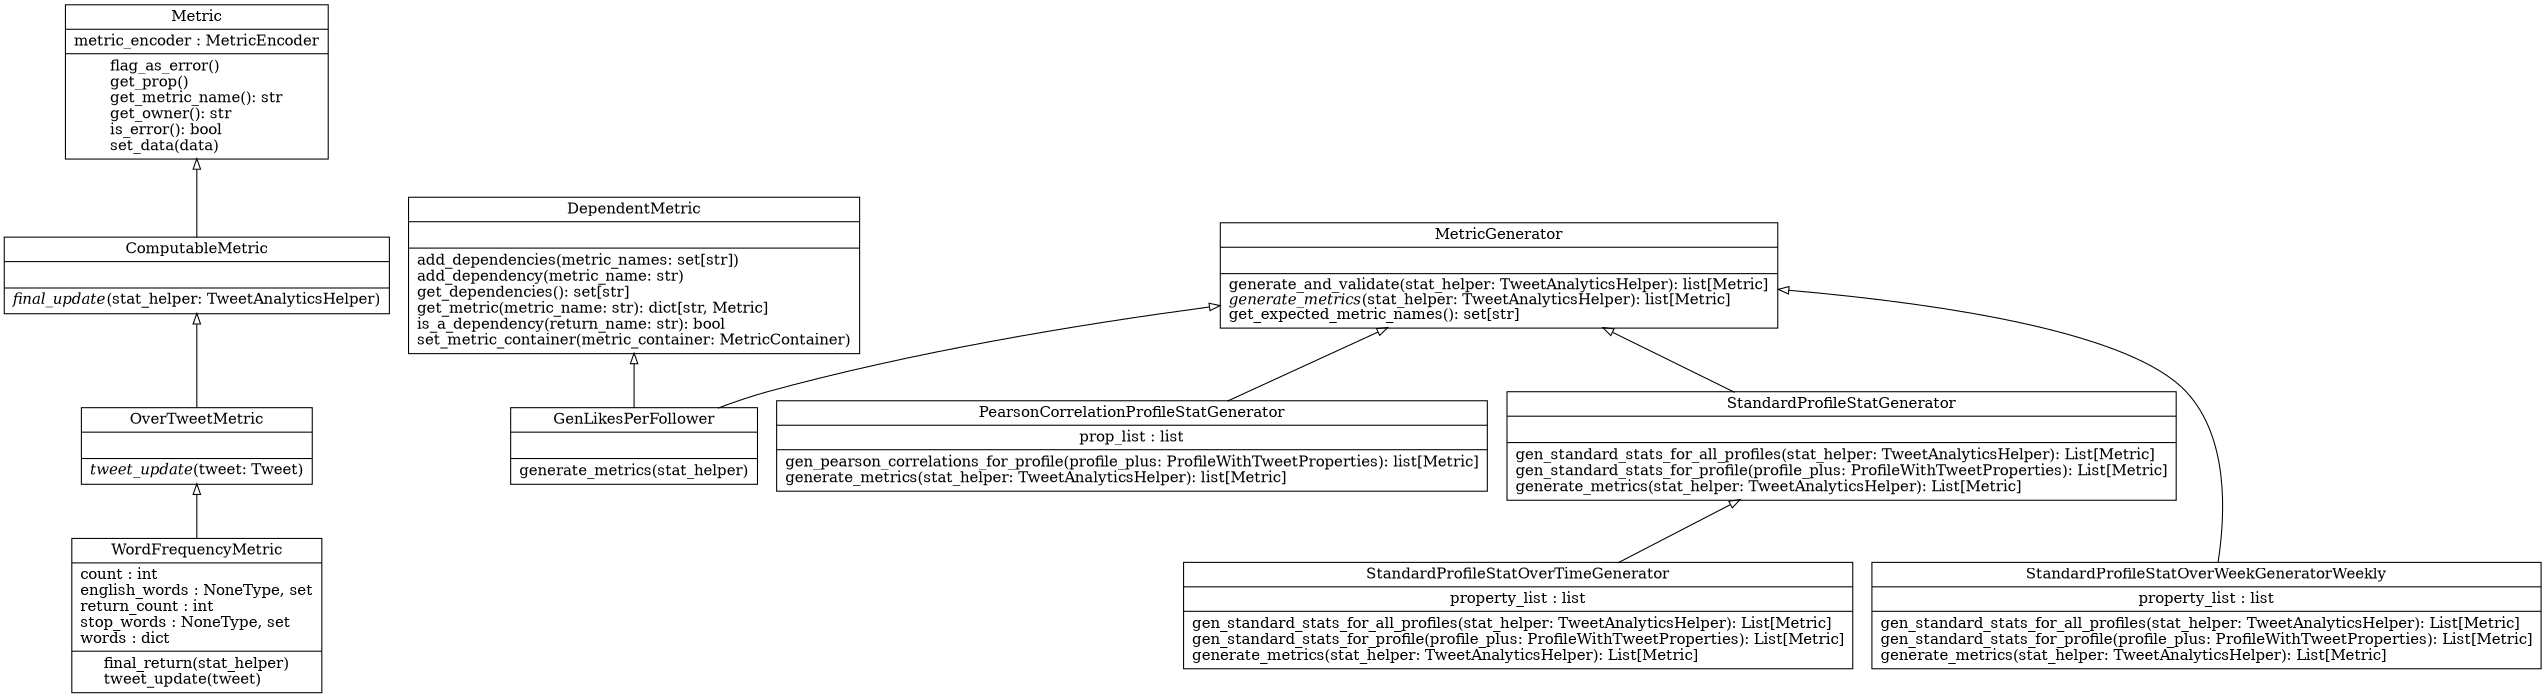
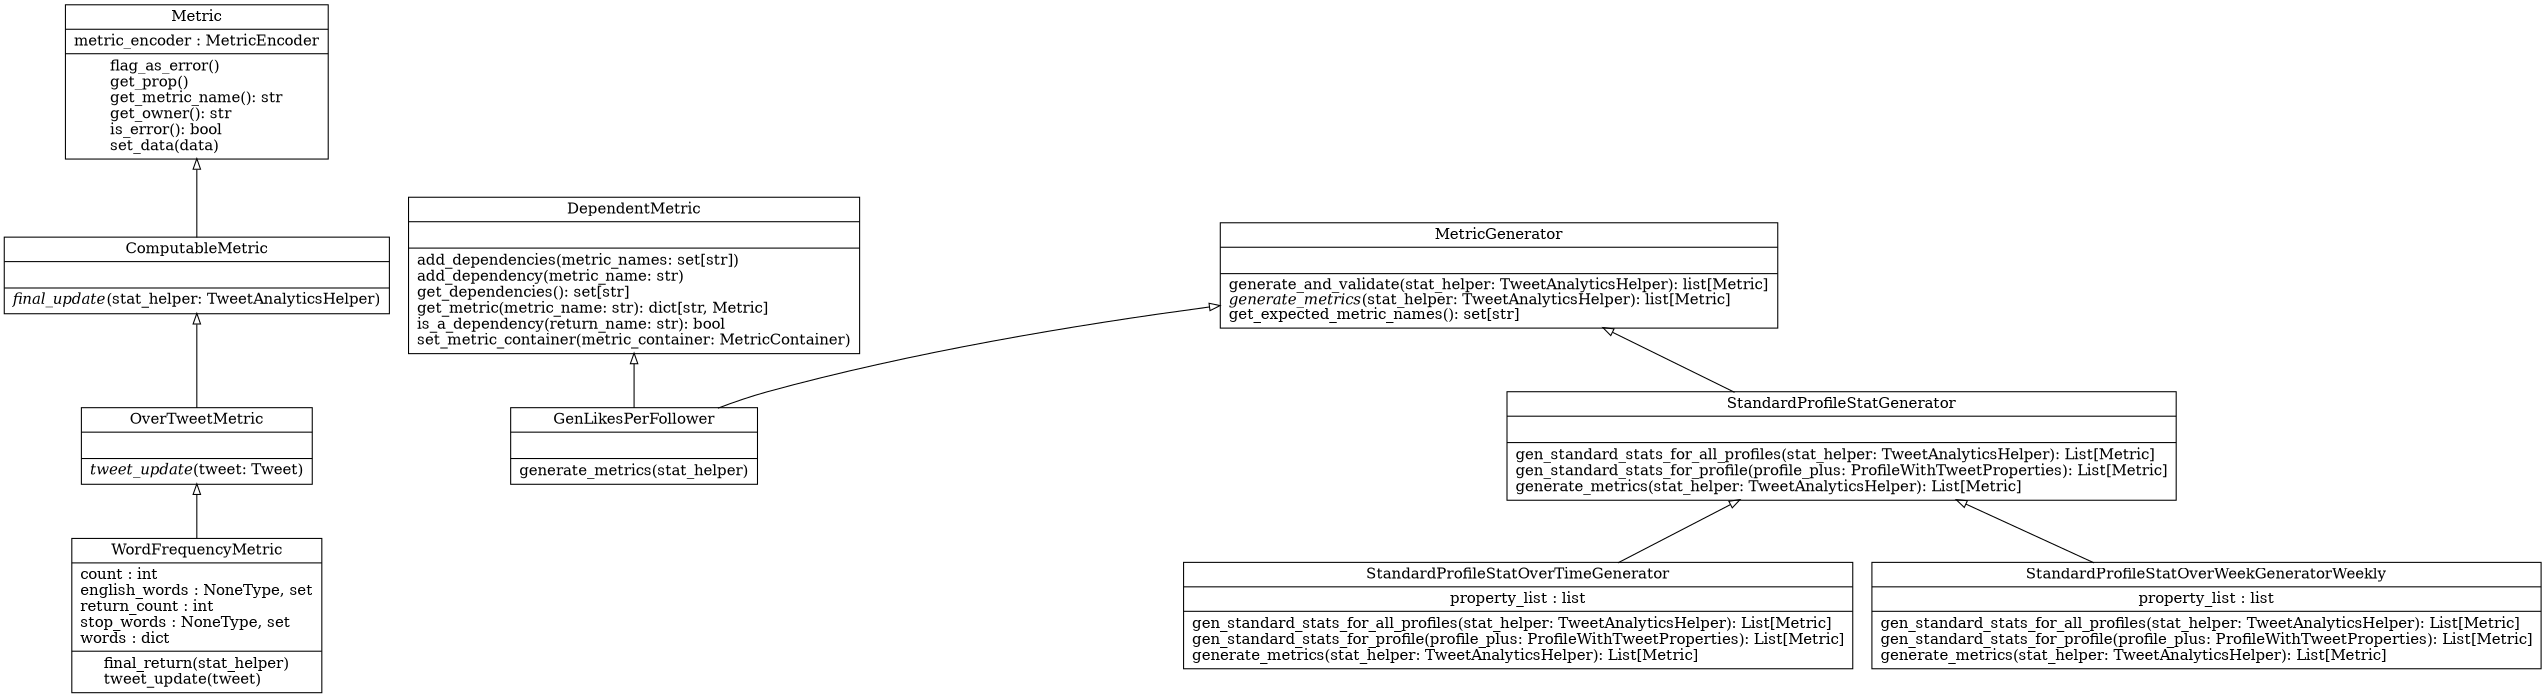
edge "StandardProfileStatOverWeekGeneratorWeekly" -> "MetricGenerator": now "StandardProfileStatOverWeekGeneratorWeekly" -> "StandardProfileStatGenerator"
node "PearsonCorrelationProfileStatGenerator": removed
